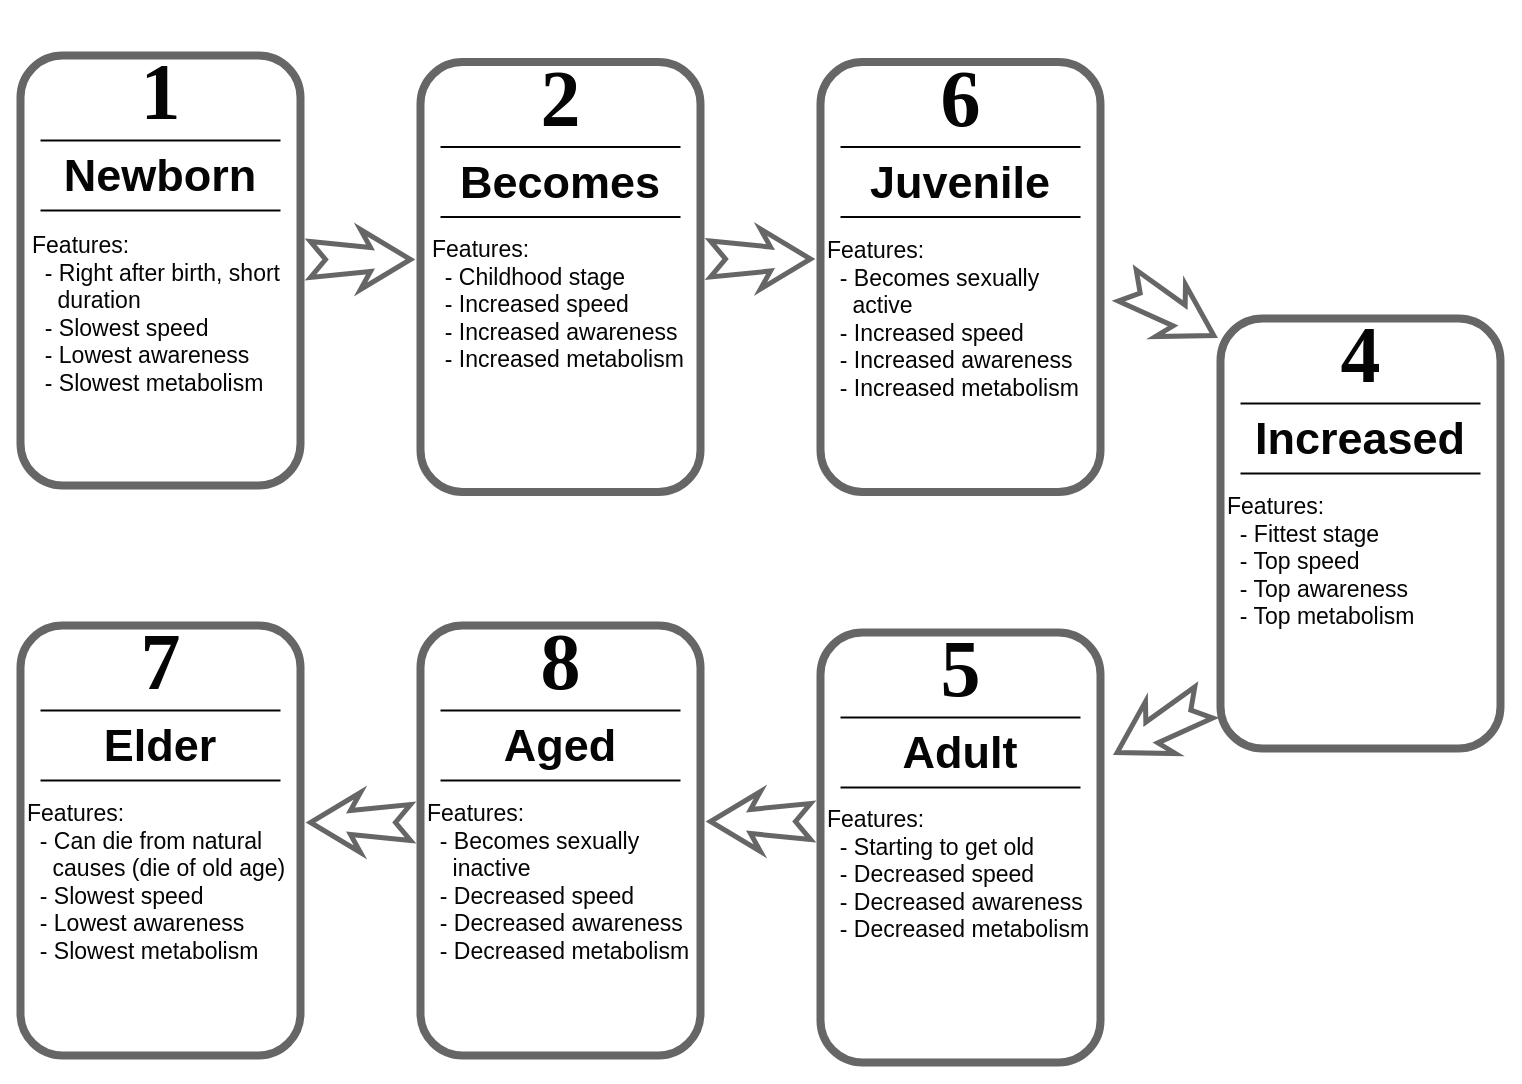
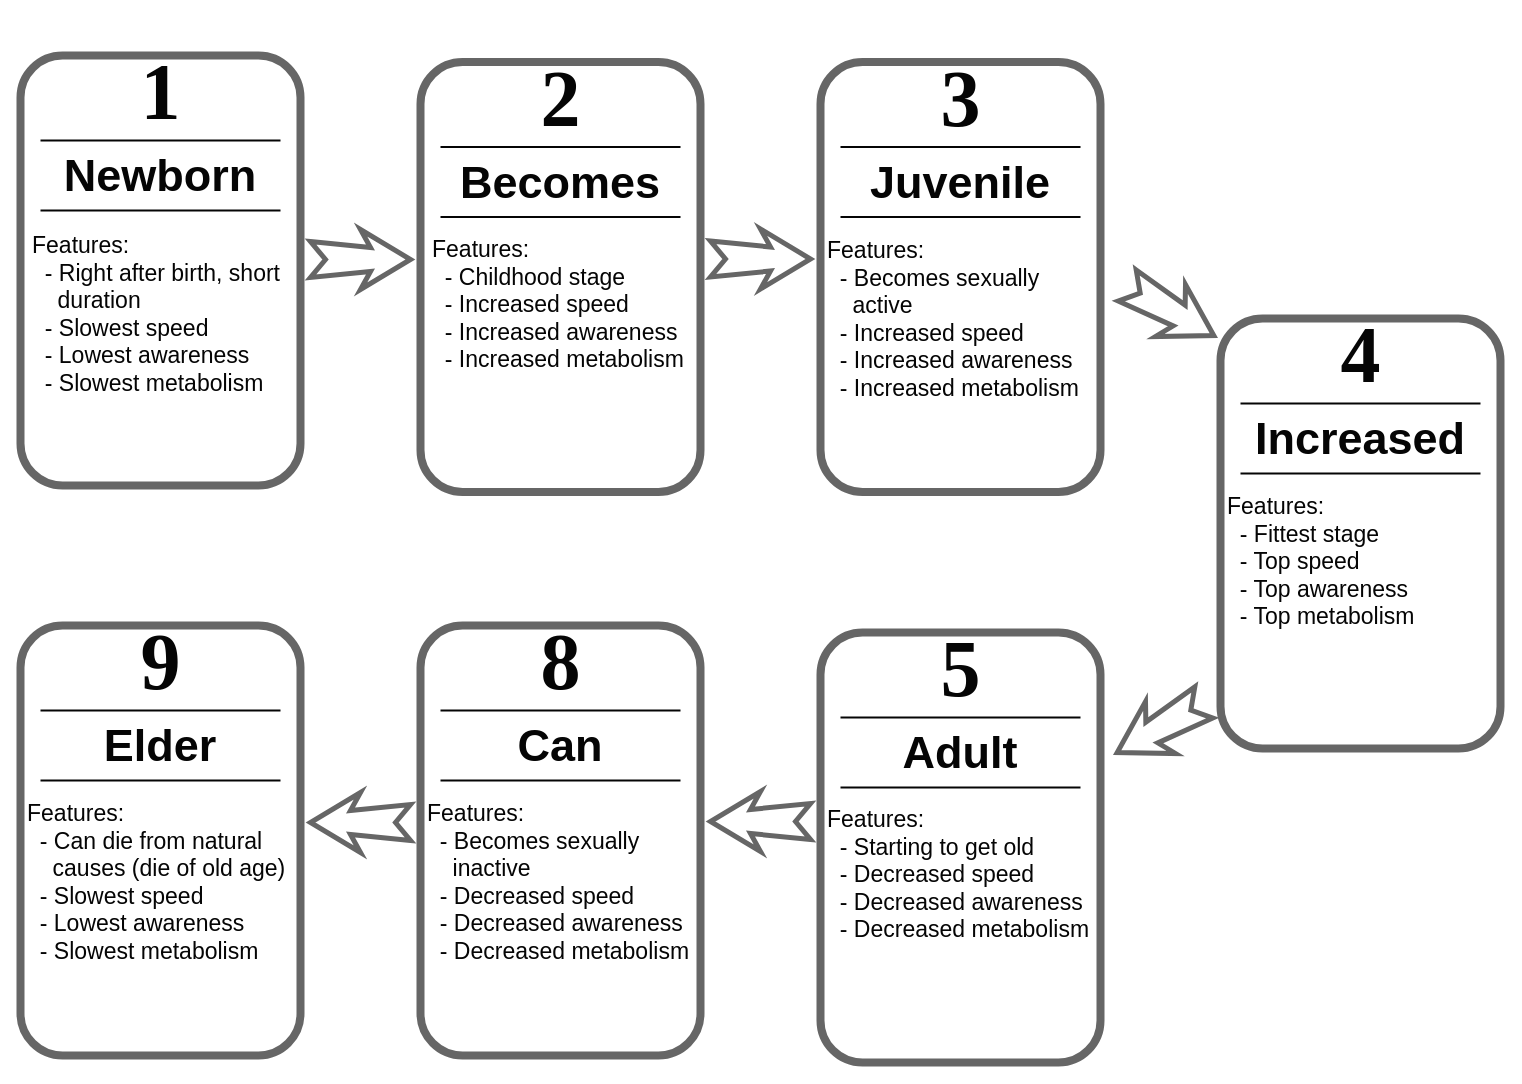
node "6": label "6" -> "3"
node "7": label "7" -> "9"
node "Aged": label "Aged" -> "Can"
